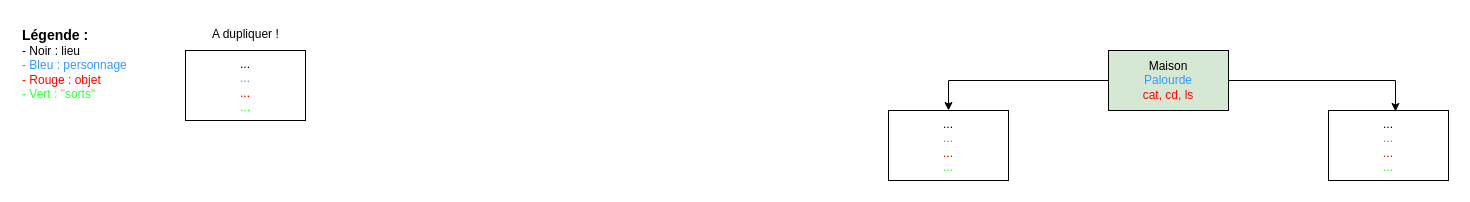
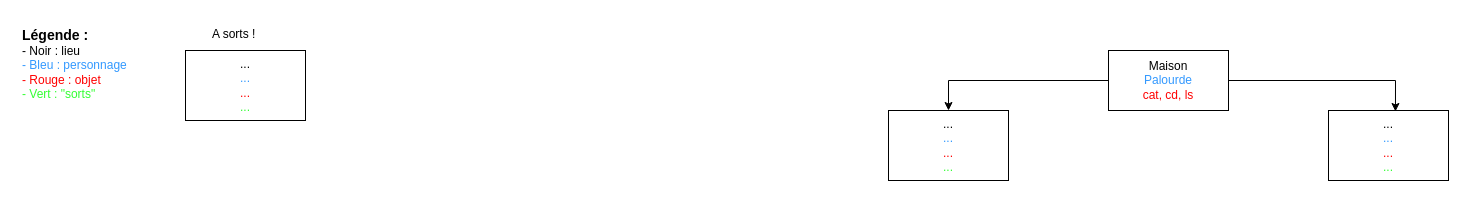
node "A dupliquer !": label "A dupliquer !" -> "A sorts !"
node "Maison Palourde cat, cd, ls": fillcolor #d5e8d4 -> #ffffff
